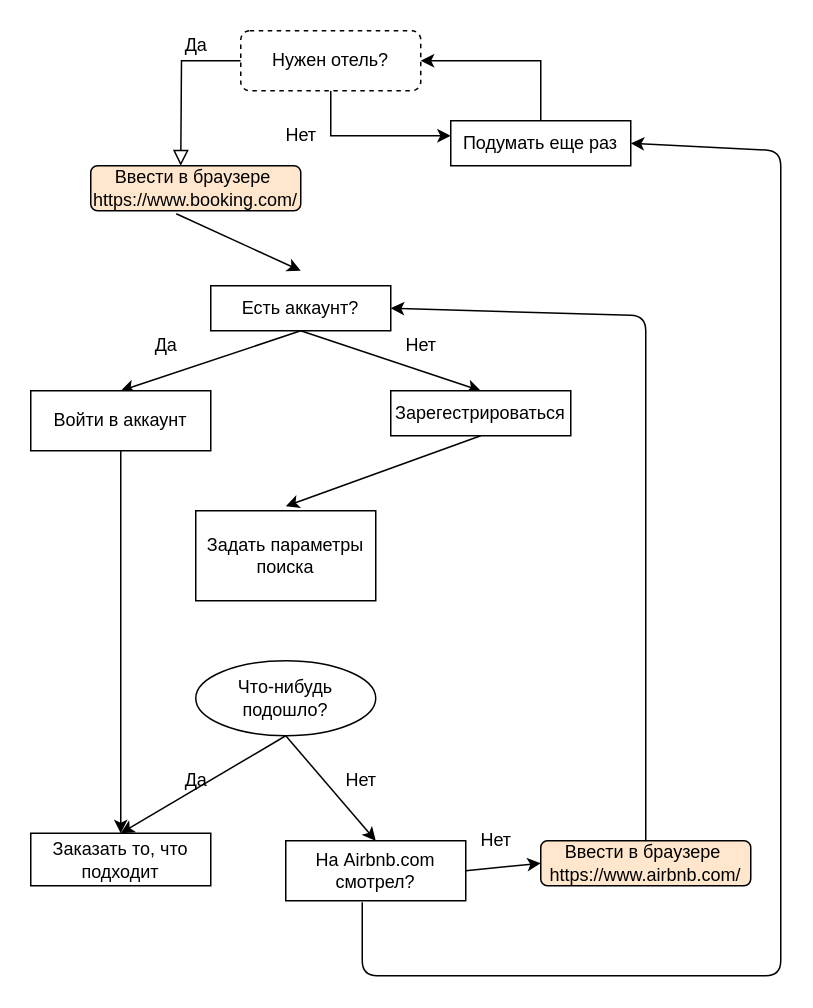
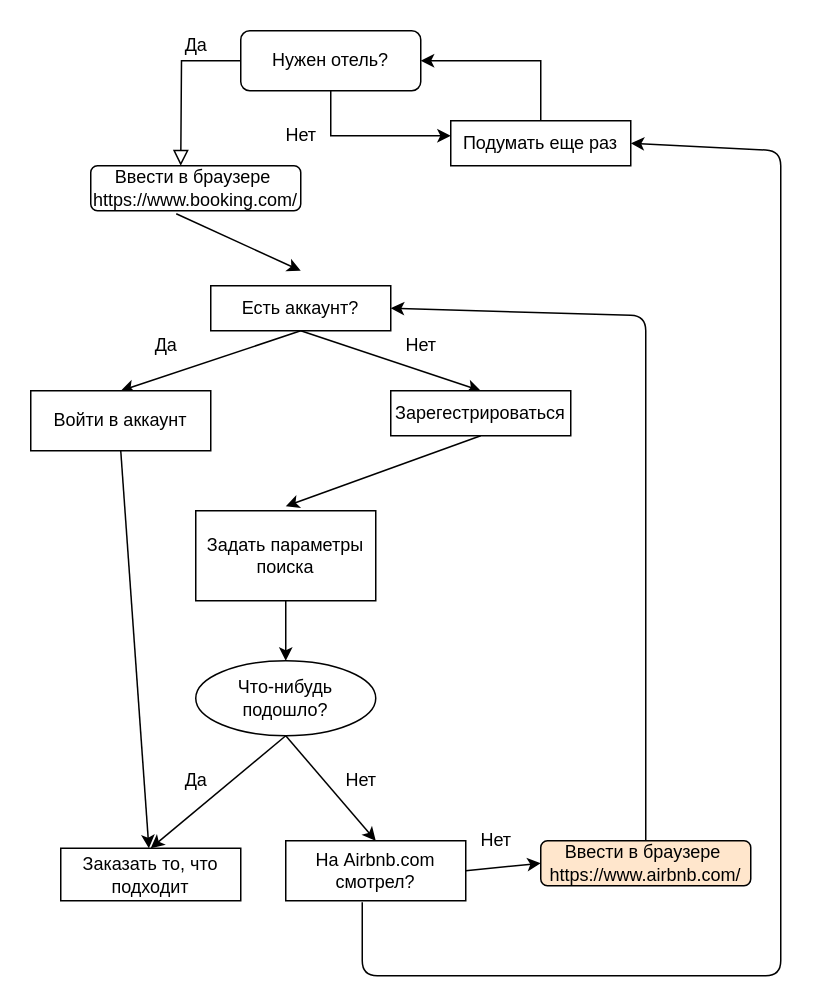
node "Нужен отель?": style dashed -> solid
node "Ввести в браузере https://www.booking.com/": fillcolor #ffe6cc -> #ffffff
edge "Задать параметры поиска" -> "Что-нибудь подошло?": added
node "Заказать то, что подходит": moved (121, 860) -> (151, 875)
